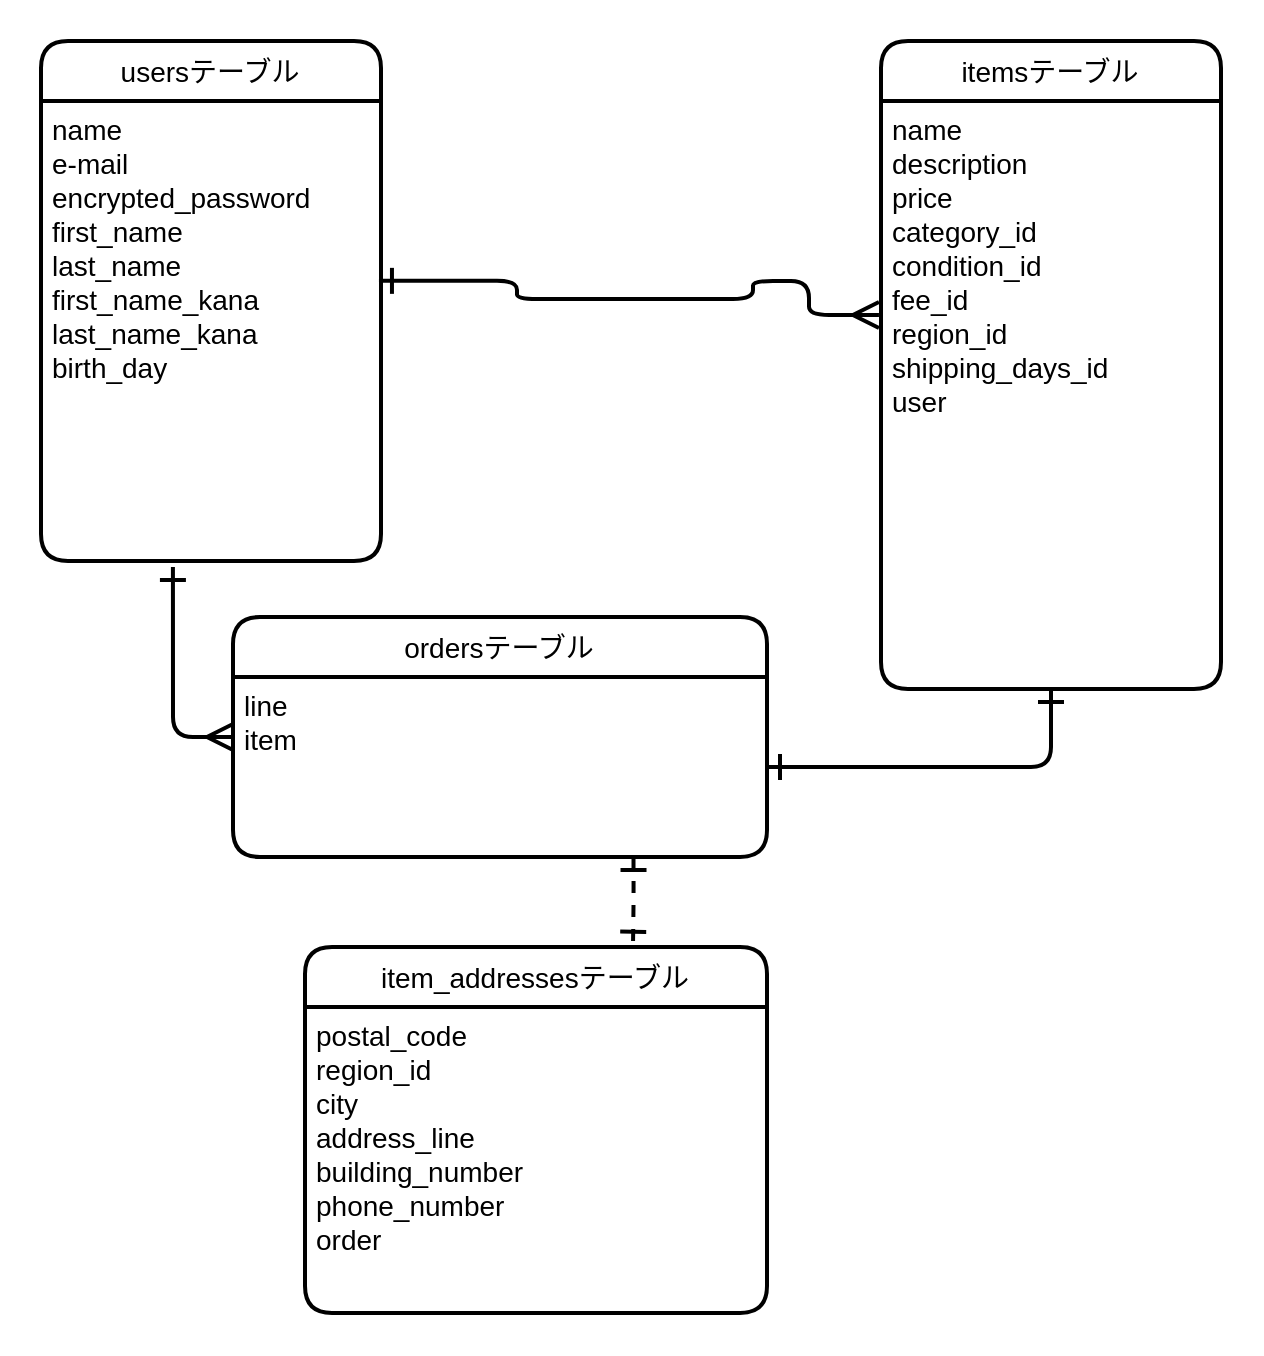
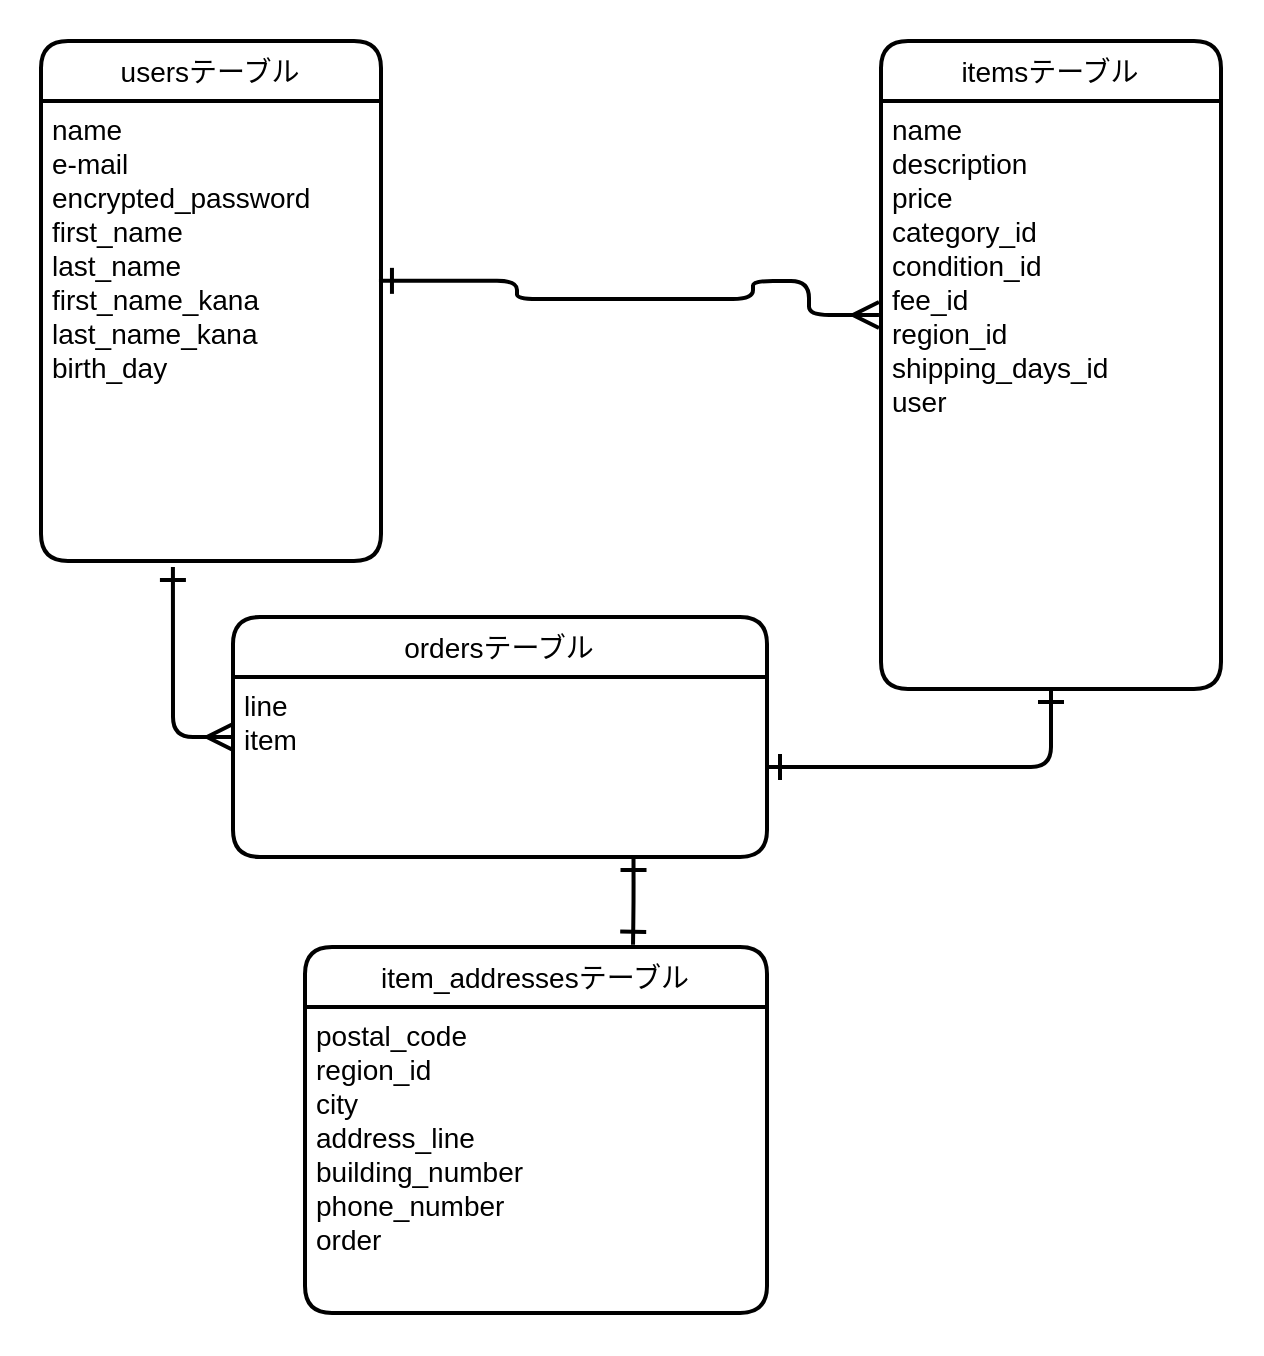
edge "line item" -- "item_addressesテーブル": style dashed -> solid
